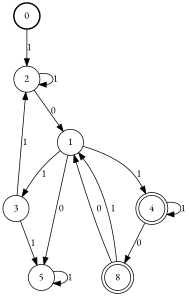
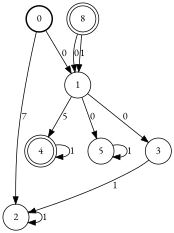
edge "0" -> "2": label "1" -> "7"
edge "2" -> "1": now "0" -> "1"
edge "1" -> "3": label "1" -> "0"
edge "1" -> "4": label "1" -> "5"
edge "3" -> "5": removed, label "1"
edge "4" -> "8": removed, label "0"
